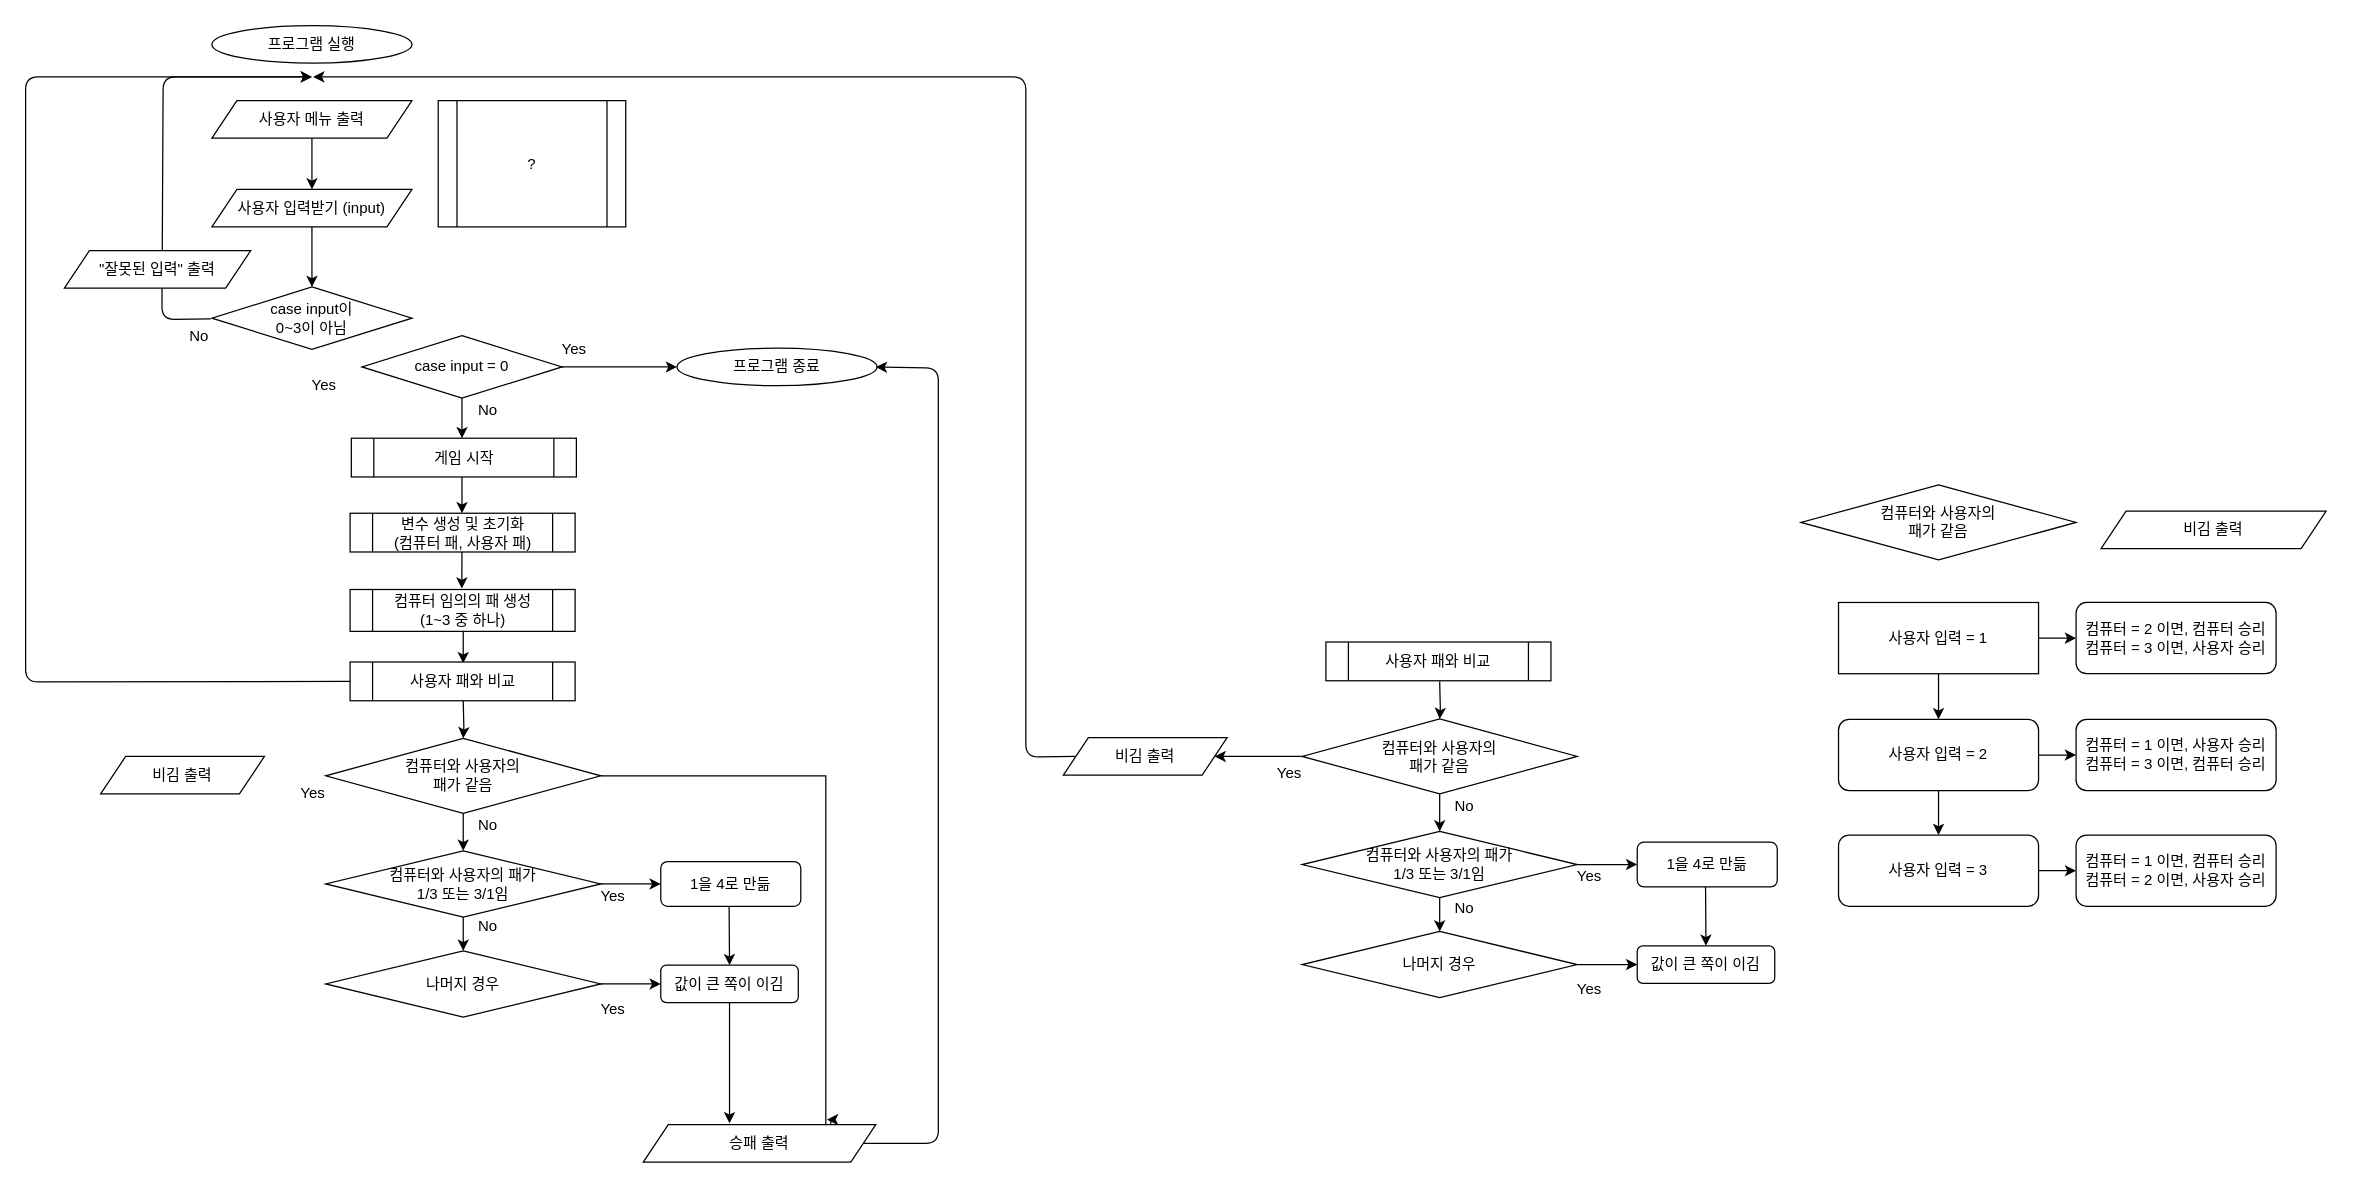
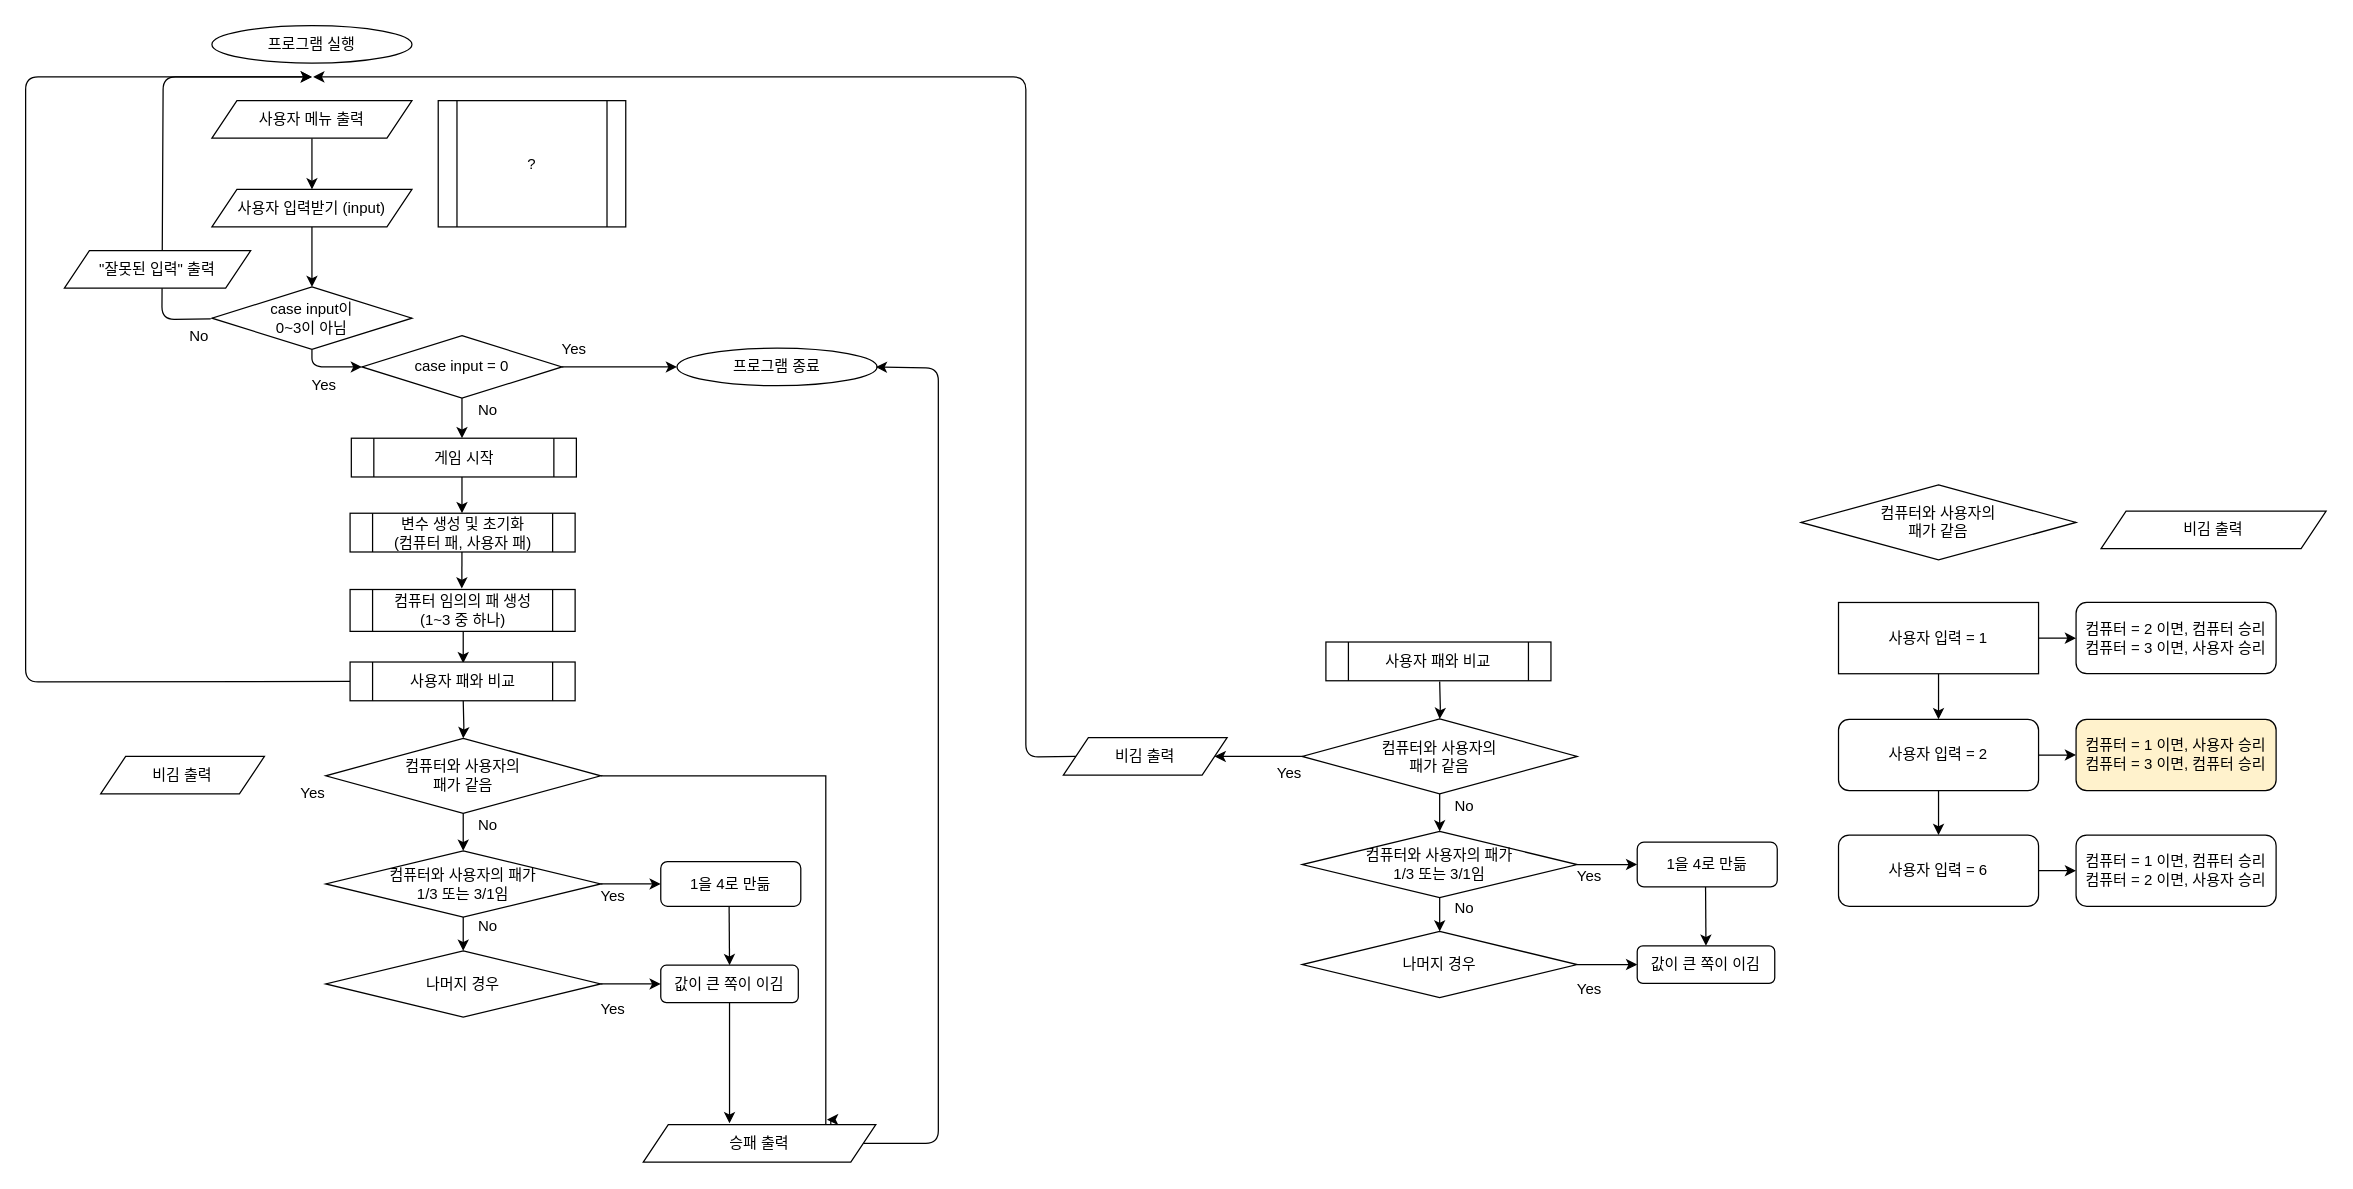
edge "case input이 0~3이 아님" -> "case input = 0": added
node "컴퓨터 = 1 이면, 사용자 승리 컴퓨터 = 3 이면, 컴퓨터 승리": fillcolor #ffffff -> #fff2cc
node "사용자 입력 = 3": label "사용자 입력 = 3" -> "사용자 입력 = 6"
